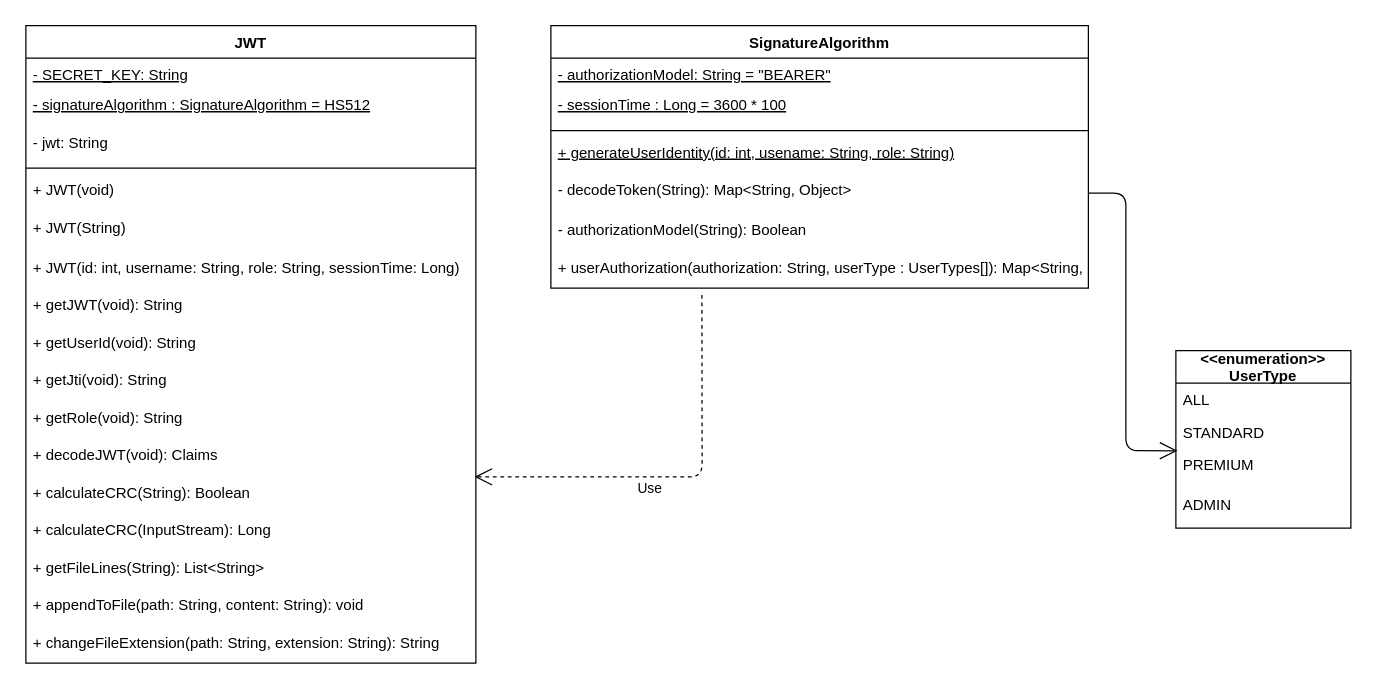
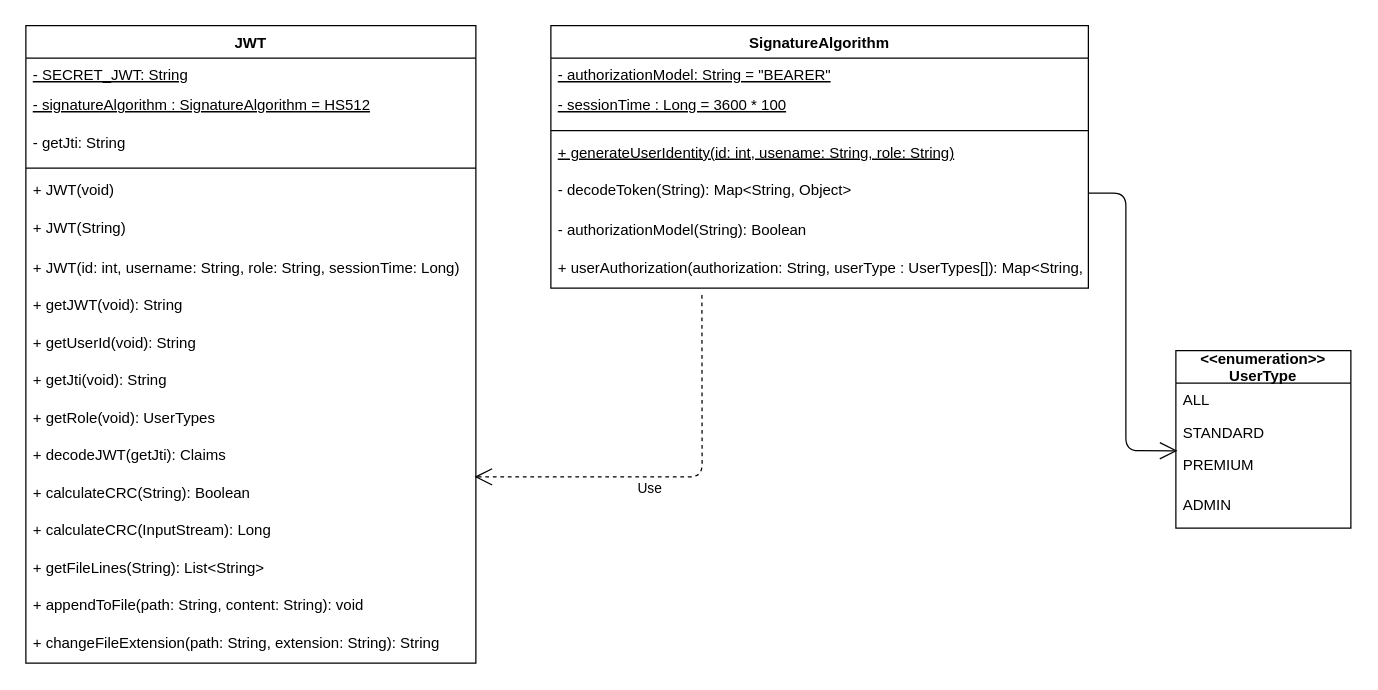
node "- SECRET_KEY: String": label "- SECRET_KEY: String" -> "- SECRET_JWT: String"
node "- jwt: String": label "- jwt: String" -> "- getJti: String"
node "+ getRole(void): String": label "+ getRole(void): String" -> "+ getRole(void): UserTypes"
node "+ decodeJWT(void): Claims": label "+ decodeJWT(void): Claims" -> "+ decodeJWT(getJti): Claims"
